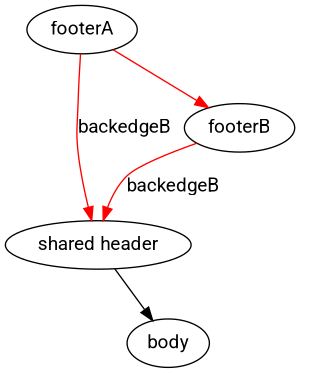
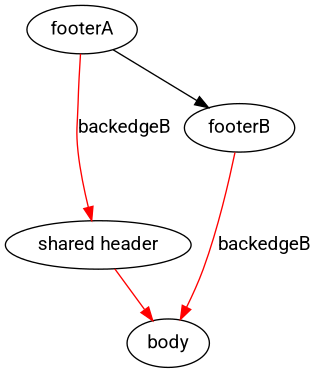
edge "footerA" -> "footerB": color red -> black
edge "footerB" -> "shared header": now "footerB" -> "body"
edge "shared header" -> "body": color black -> red
